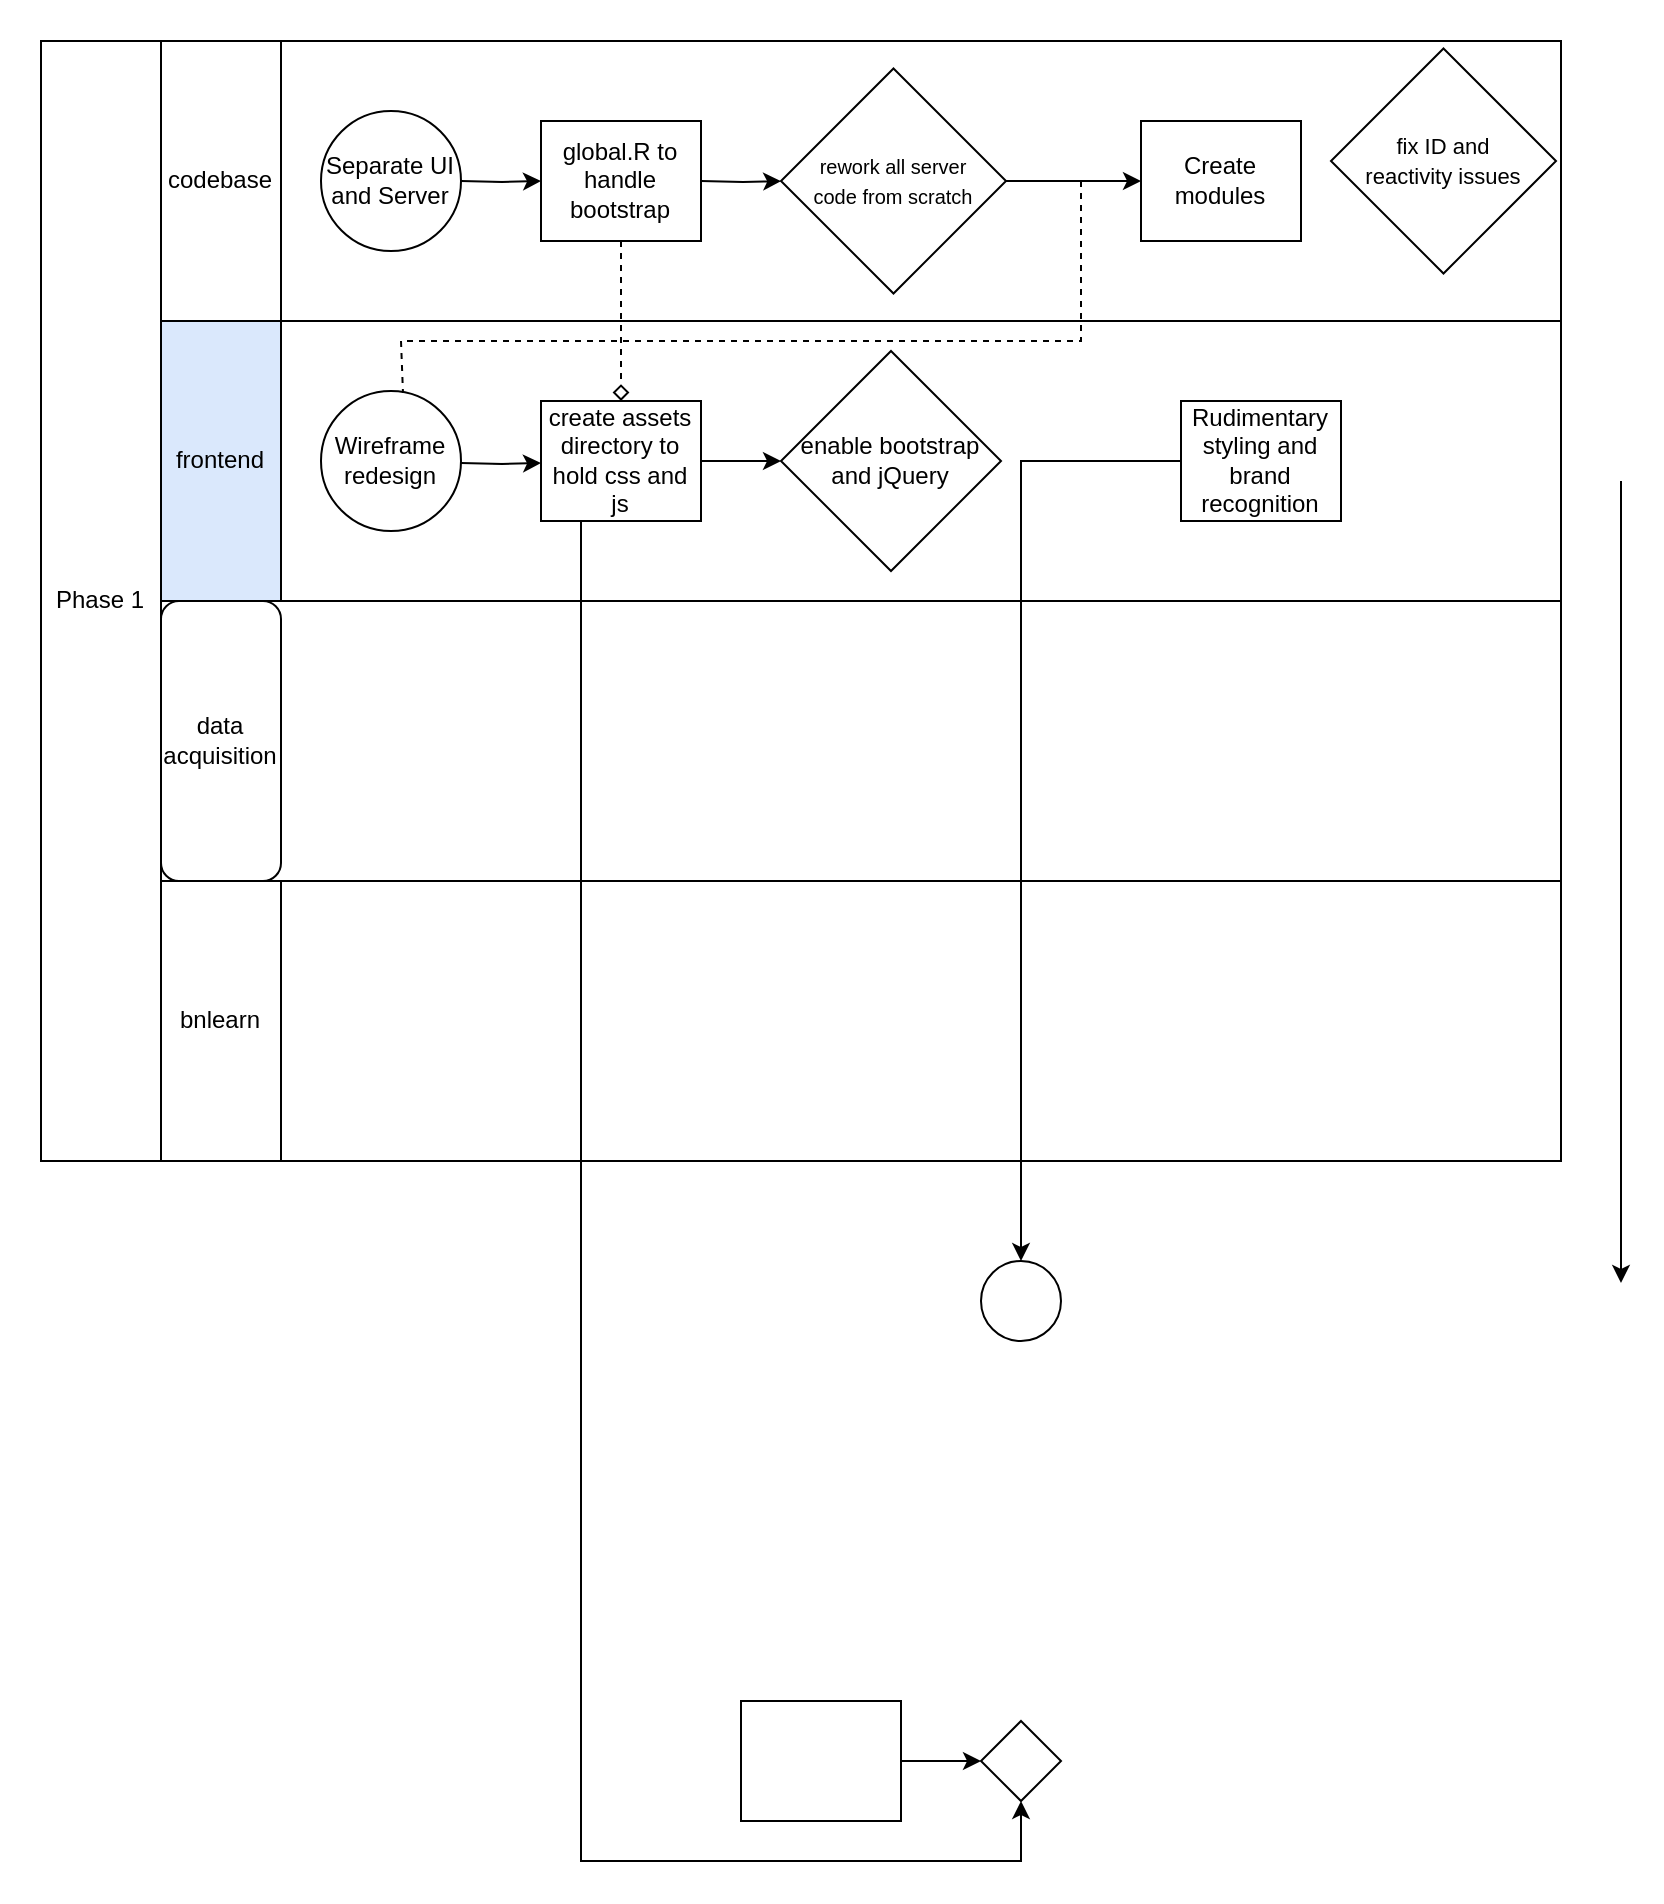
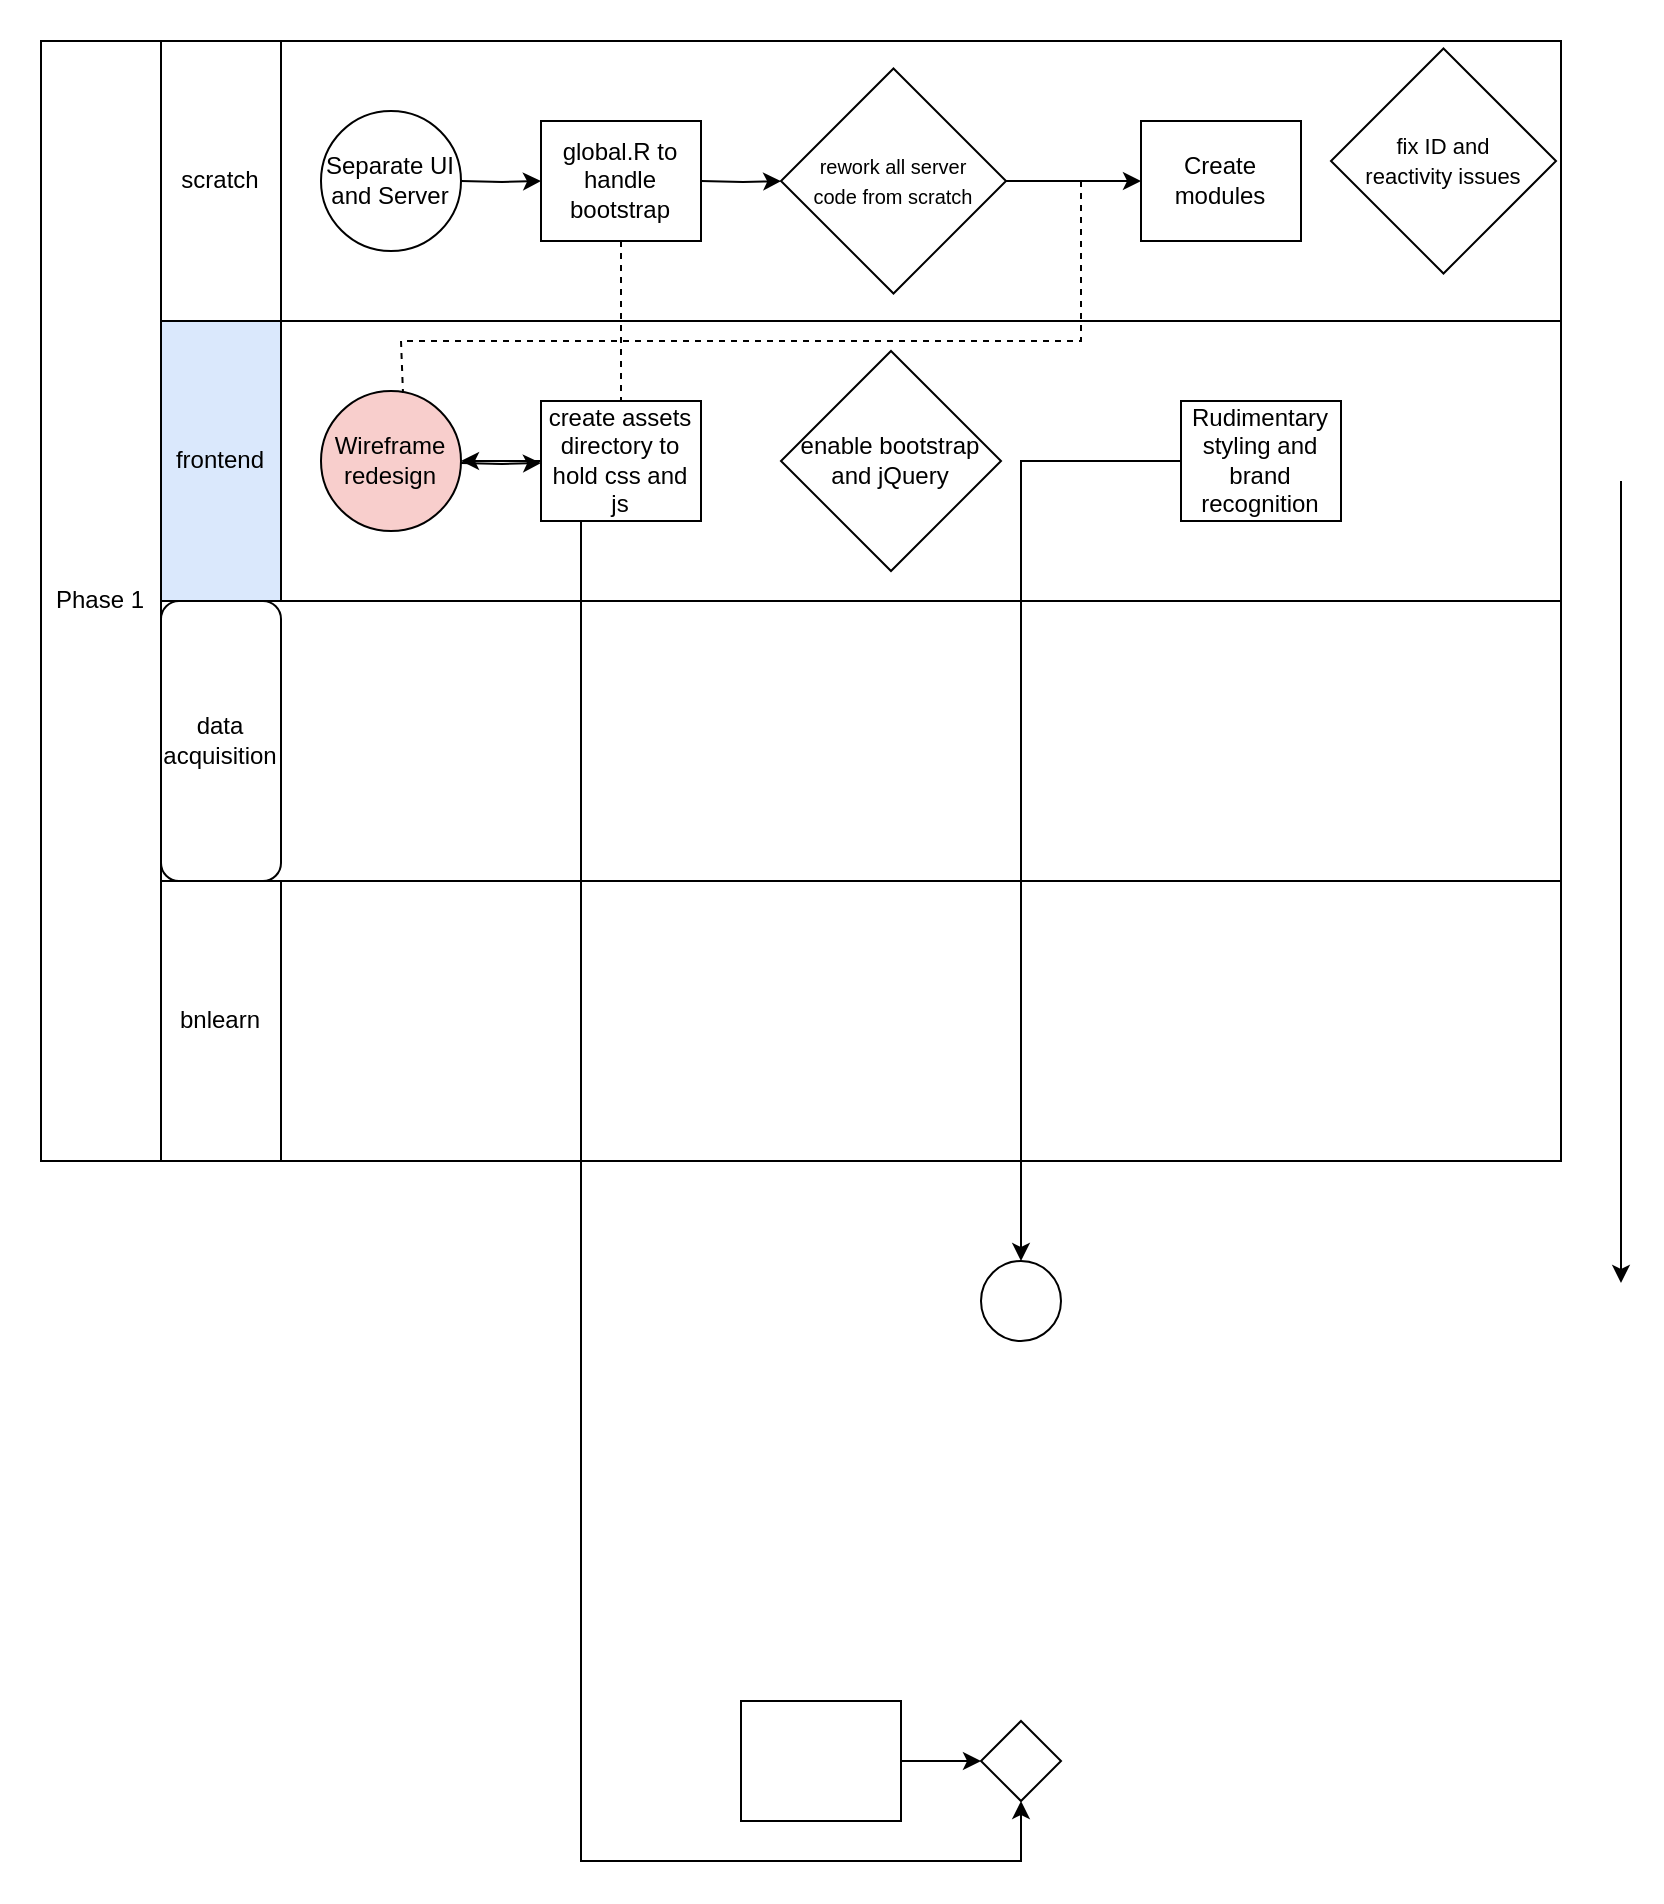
node "codebase": label "codebase" -> "scratch"
edge "global.R to handle bootstrap" -> "create assets directory to hold css and js": arrowhead diamond -> none
node "Wireframe redesign": fillcolor #ffffff -> #f8cecc
edge "create assets directory to hold css and js" -> "enable bootstrap and jQuery": now "create assets directory to hold css and js" -> "Wireframe redesign"
